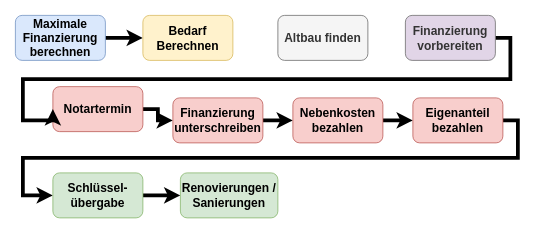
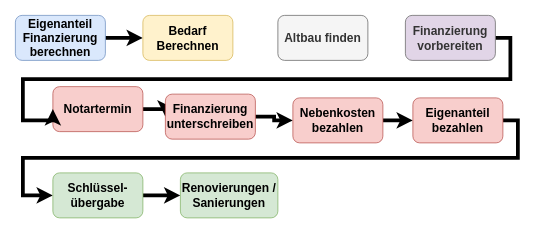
node "Maximale Finanzierung berechnen": label "Maximale Finanzierung berechnen" -> "Eigenanteil Finanzierung berechnen"
node "Finanzierung unterschreiben": moved (218, 120) -> (210, 117)
